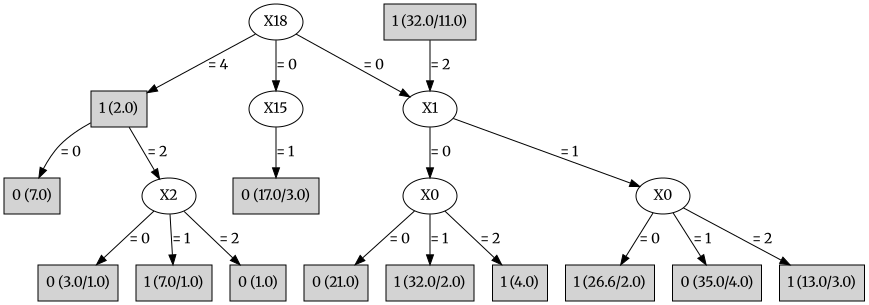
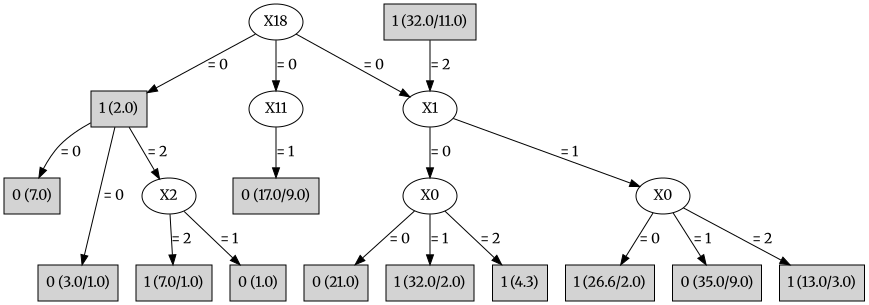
edge "X18" -> "1 (2.0)": label "= 4" -> "= 0"
node "X15": label "X15" -> "X11"
node "0 (17.0/3.0)": label "0 (17.0/3.0)" -> "0 (17.0/9.0)"
edge "X2" -> "0 (3.0/1.0)": now "1 (2.0)" -> "0 (3.0/1.0)"
edge "X2" -> "1 (7.0/1.0)": label "= 1" -> "= 2"
edge "X2" -> "0 (1.0)": label "= 2" -> "= 1"
node "1 (4.0)": label "1 (4.0)" -> "1 (4.3)"
node "0 (35.0/4.0)": label "0 (35.0/4.0)" -> "0 (35.0/9.0)"
